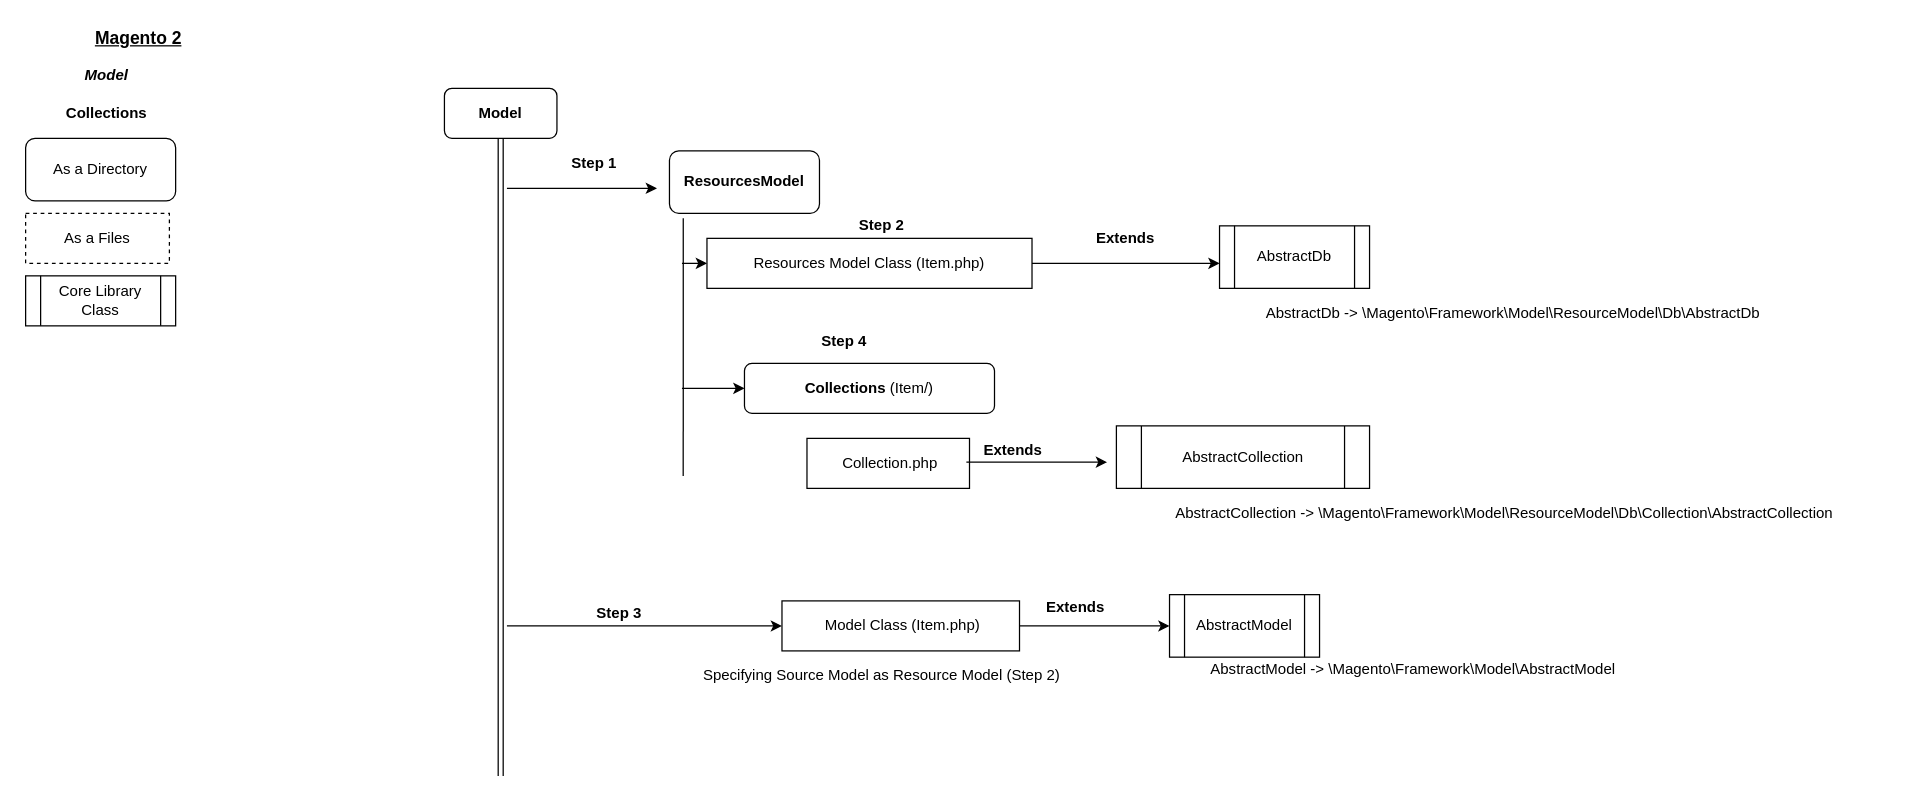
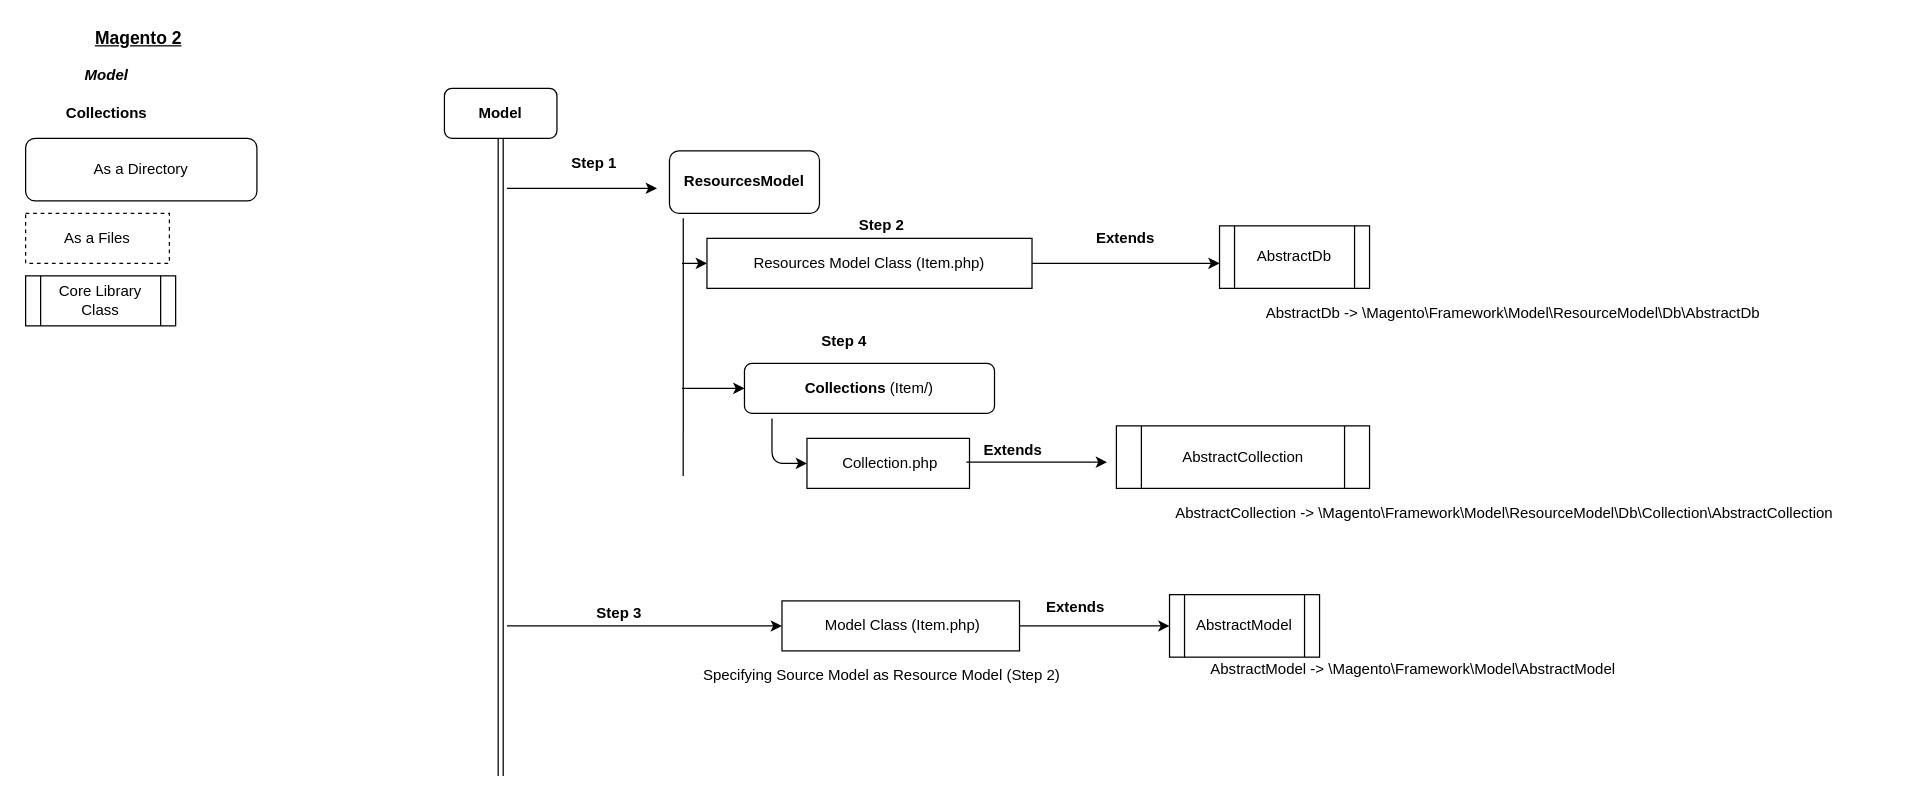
node "As a Directory": size 150x63 -> 231x63
edge "Collections (Item/)" -> "Collection.php": added
